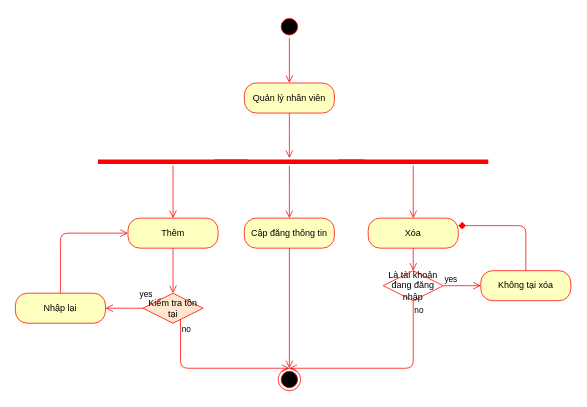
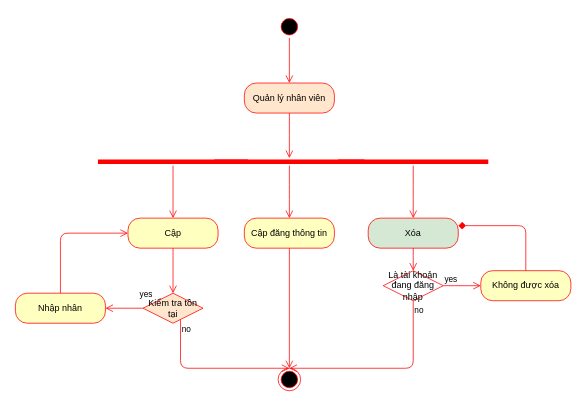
node "Quản lý nhân viên": fillcolor #ffffc0 -> #ffe6cc
node "Thêm": label "Thêm" -> "Cập"
node "Xóa": fillcolor #ffffc0 -> #d5e8d4
node "Không tại xóa": label "Không tại xóa" -> "Không được xóa"
node "Nhập lại": label "Nhập lại" -> "Nhập nhân"
